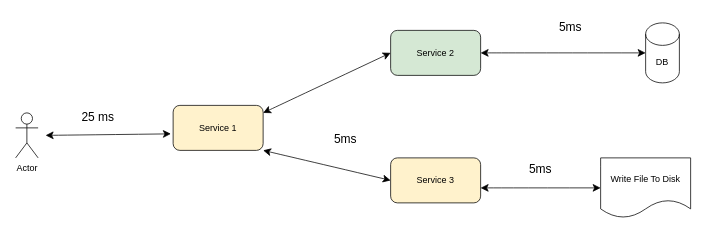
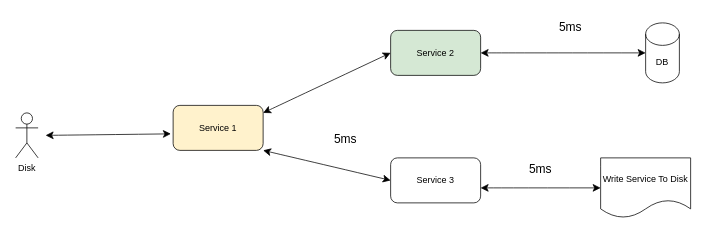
node "25 ms": removed
node "Actor": label "Actor" -> "Disk"
node "Write File To Disk": label "Write File To Disk" -> "Write Service To Disk"
node "Service 3": fillcolor #fff2cc -> #ffffff
